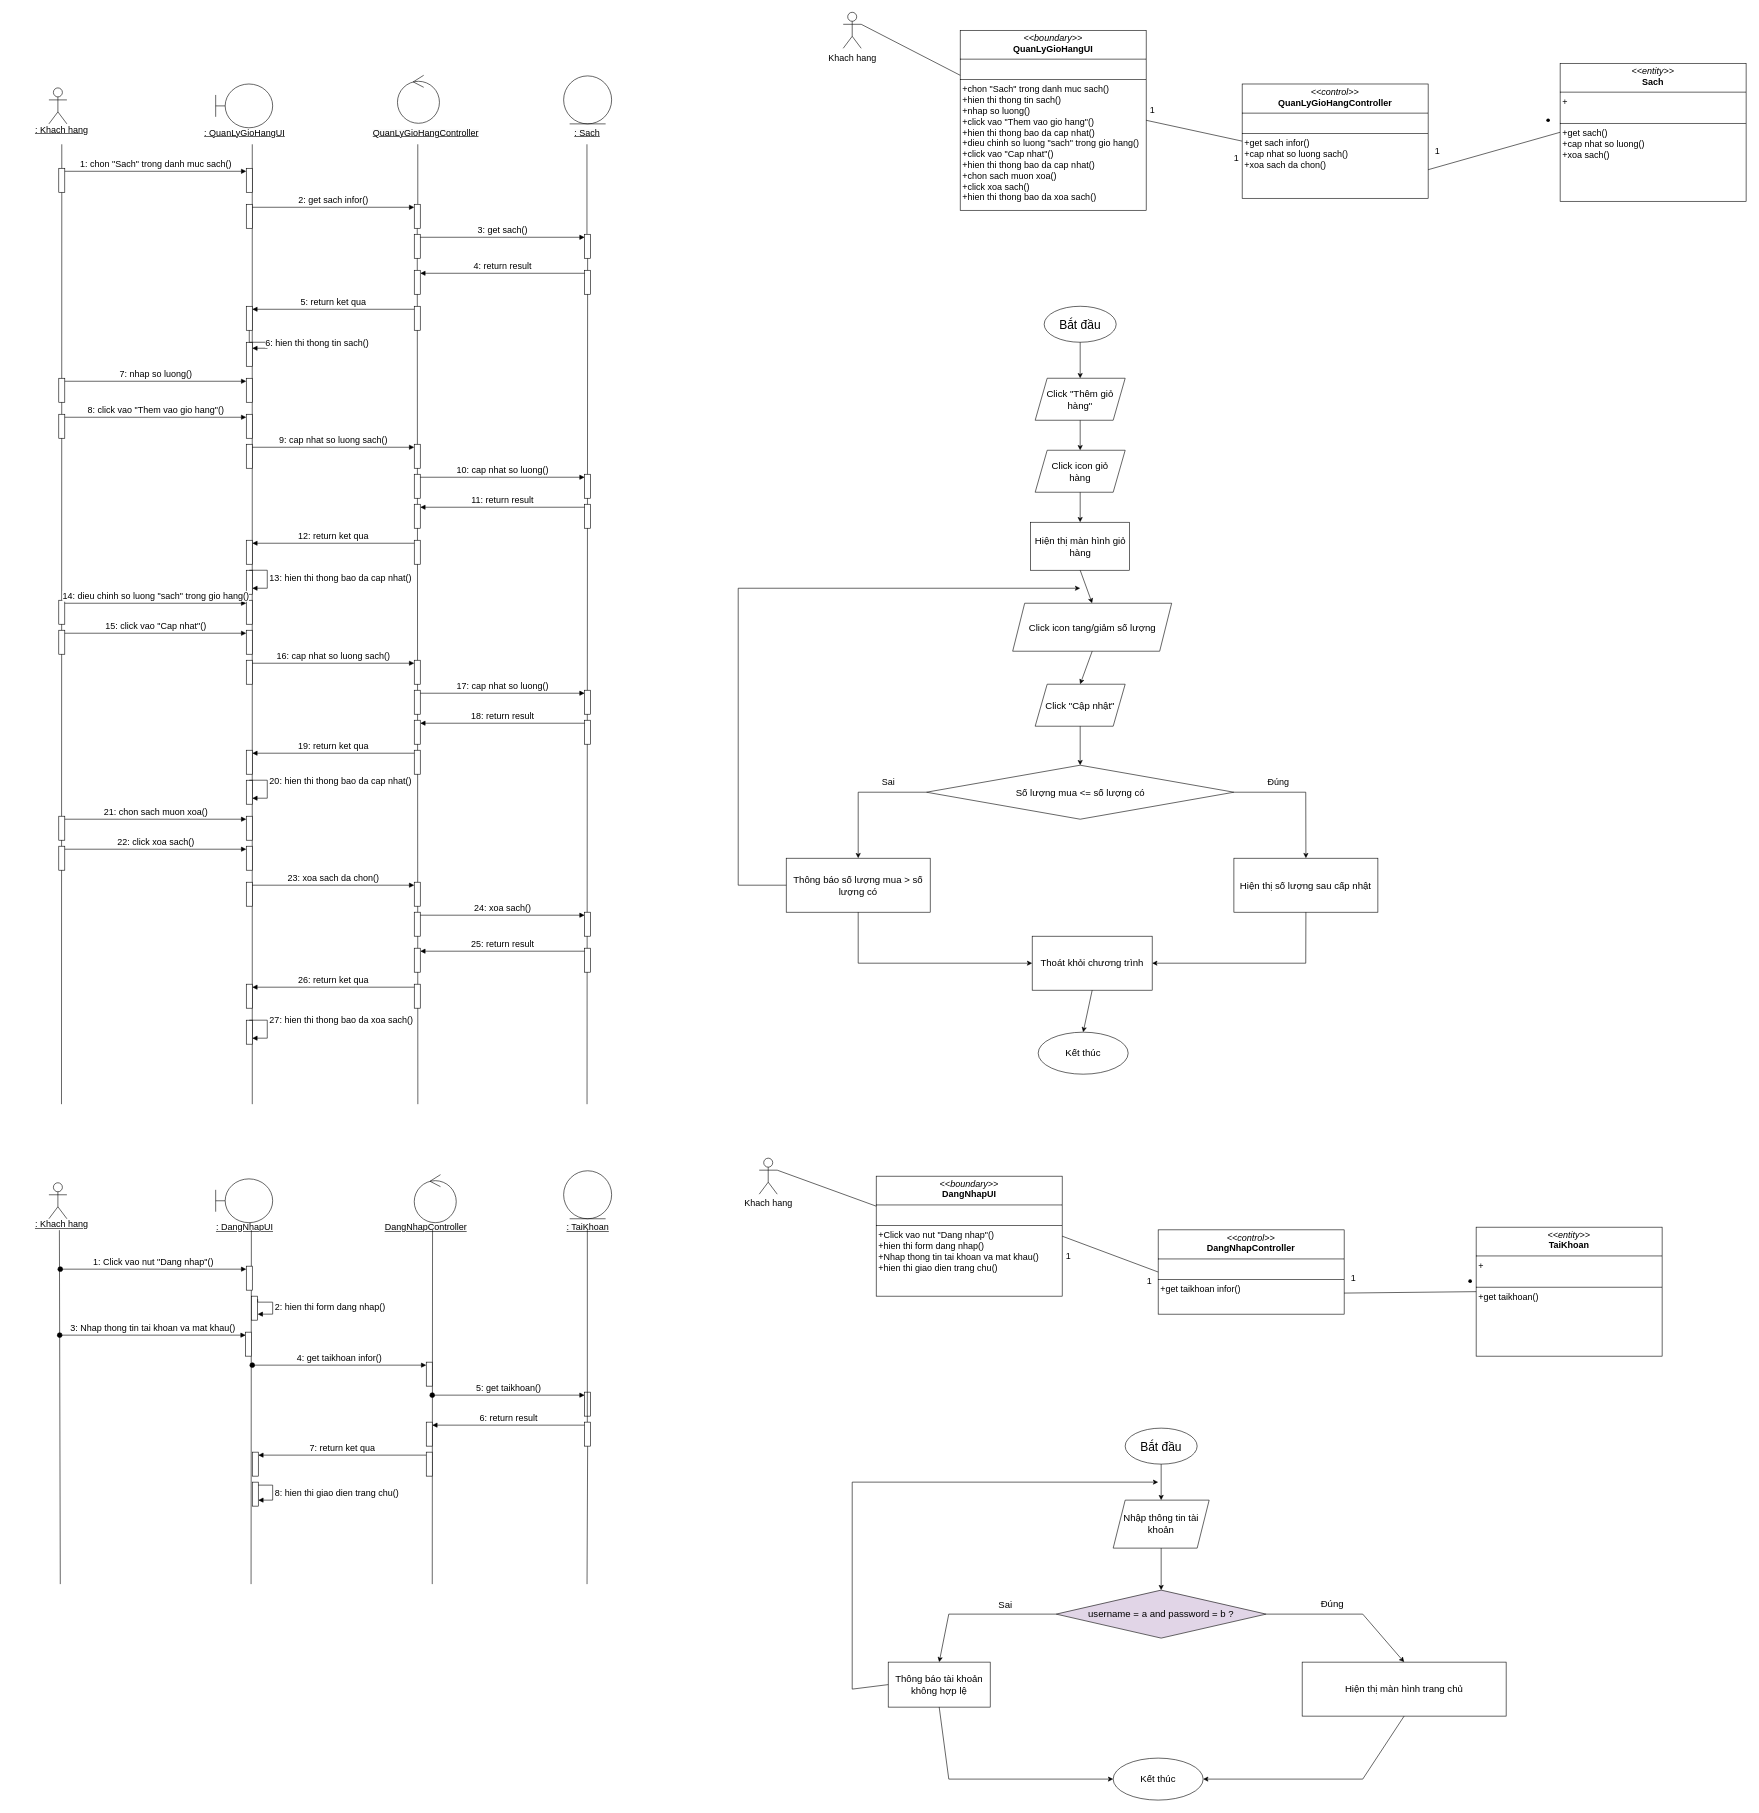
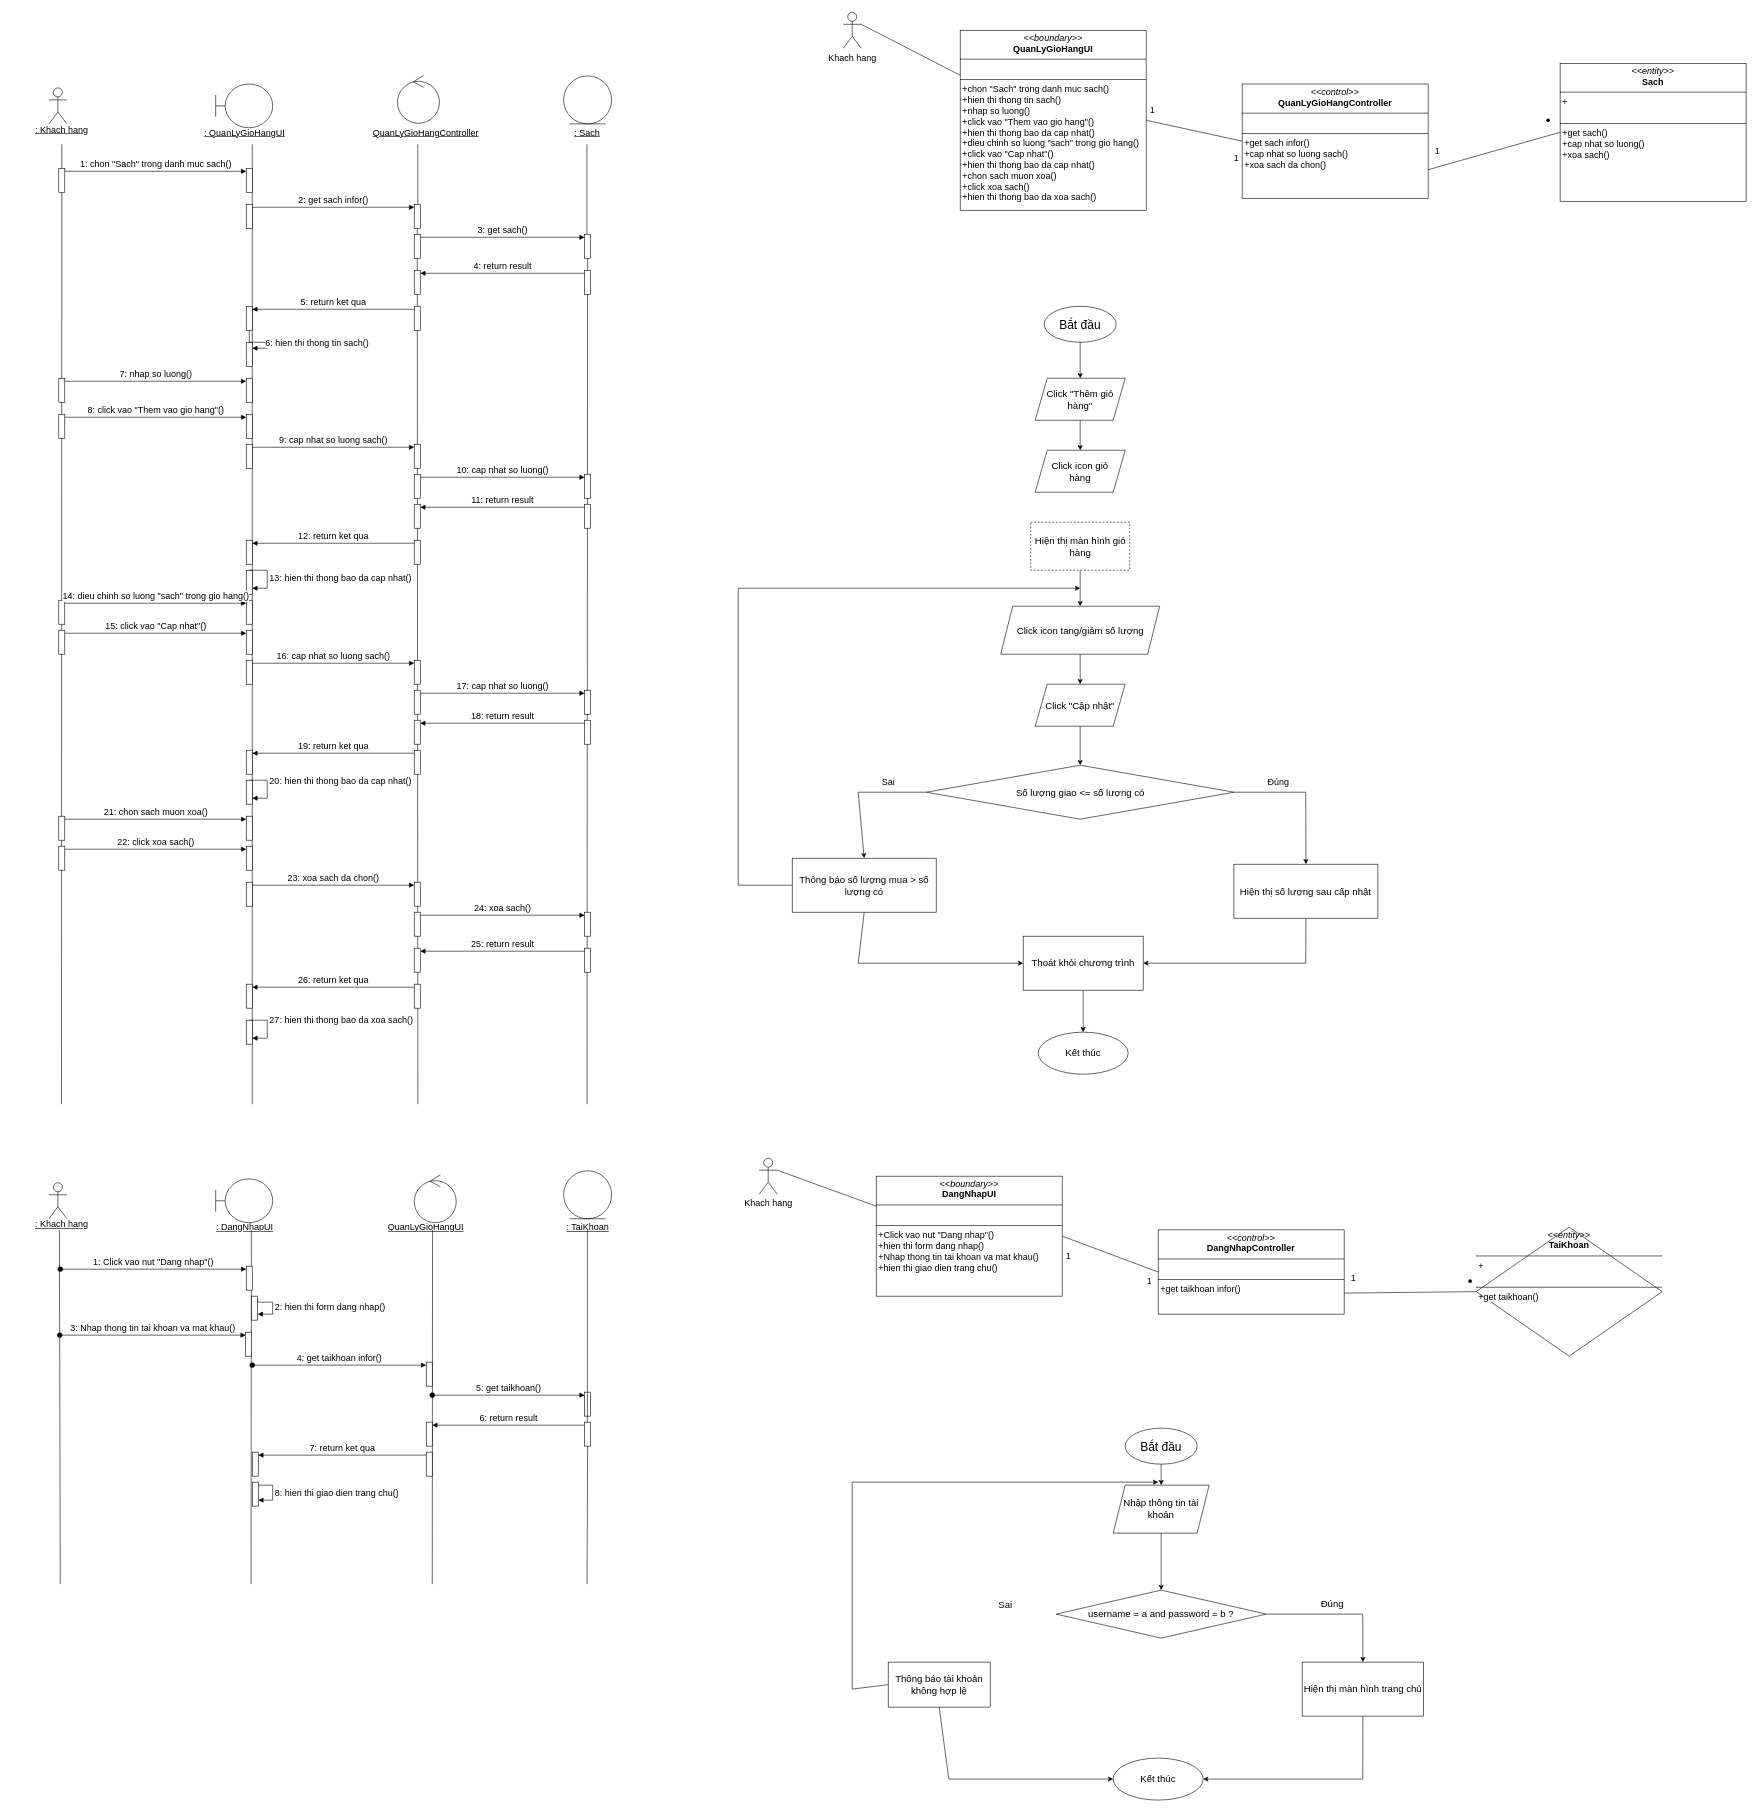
edge "Click icon giỏ hàng" -> "Hiện thị màn hình giỏ hàng": removed
node "Hiện thị màn hình giỏ hàng": style solid -> dashed
node "Click icon tang/giảm số lượng": moved (1092, 627) -> (1080, 630)
node "Số lượng mua <= số lượng có": label "Số lượng mua <= số lượng có" -> "Số lượng giao <= số lượng có"
node "Thông báo số lượng mua > số lượng có": moved (858, 885) -> (864, 885)
node "Hiện thị số lượng sau cấp nhật": moved (1306, 885) -> (1306, 891)
node "Thoát khỏi chương trình": moved (1092, 963) -> (1083, 963)
node "DangNhapController": label "DangNhapController" -> "QuanLyGioHangUI"
node "<<entity>> TaiKhoan + +get taikhoan()": shape rectangle -> diamond
node "Nhập thông tin tài khoản": moved (1161, 1524) -> (1161, 1509)
node "username = a and password = b ?": fillcolor #e1d5e7 -> #ffffff
edge "username = a and password = b ?" -> "Thông báo tài khoản không hợp lệ": removed
node "Hiện thị màn hình trang chủ": size 204x54 -> 122x54
